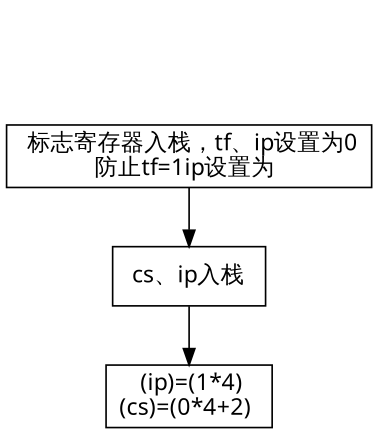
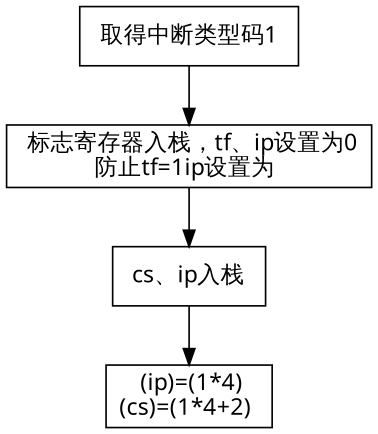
node "取得中断类型码1": added
node "(ip)=(1*4) (cs)=(0*4+2)": label "(ip)=(1*4) (cs)=(0*4+2)" -> "(ip)=(1*4) (cs)=(1*4+2)"
